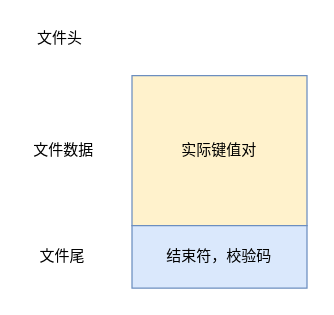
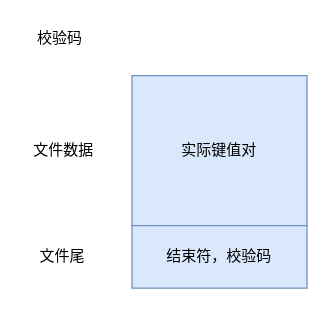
node "文件头": label "文件头" -> "校验码"
node "实际键值对": fillcolor #fff2cc -> #dae8fc
